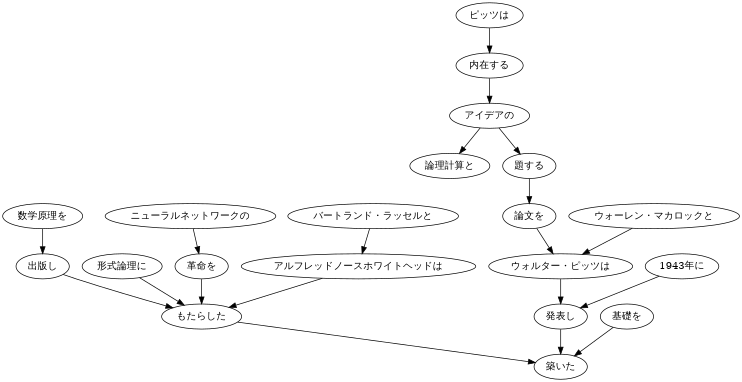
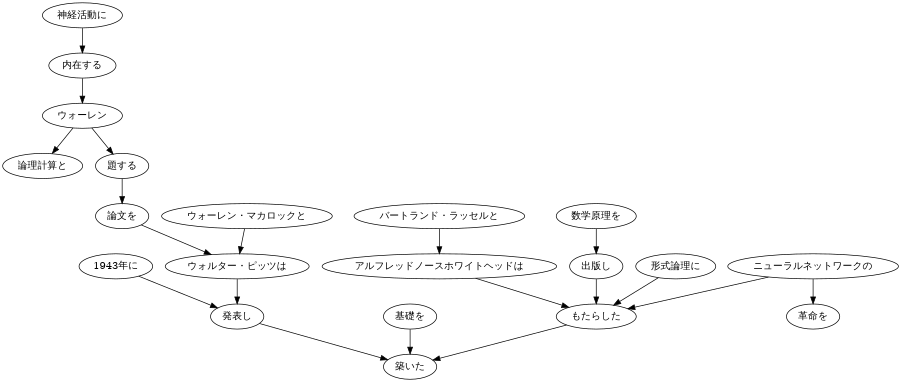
node "ピッツは": label "ピッツは" -> "神経活動に"
node "アイデアの": label "アイデアの" -> "ウォーレン"
edge "革命を" -> "もたらした": now "ニューラルネットワークの" -> "もたらした"
